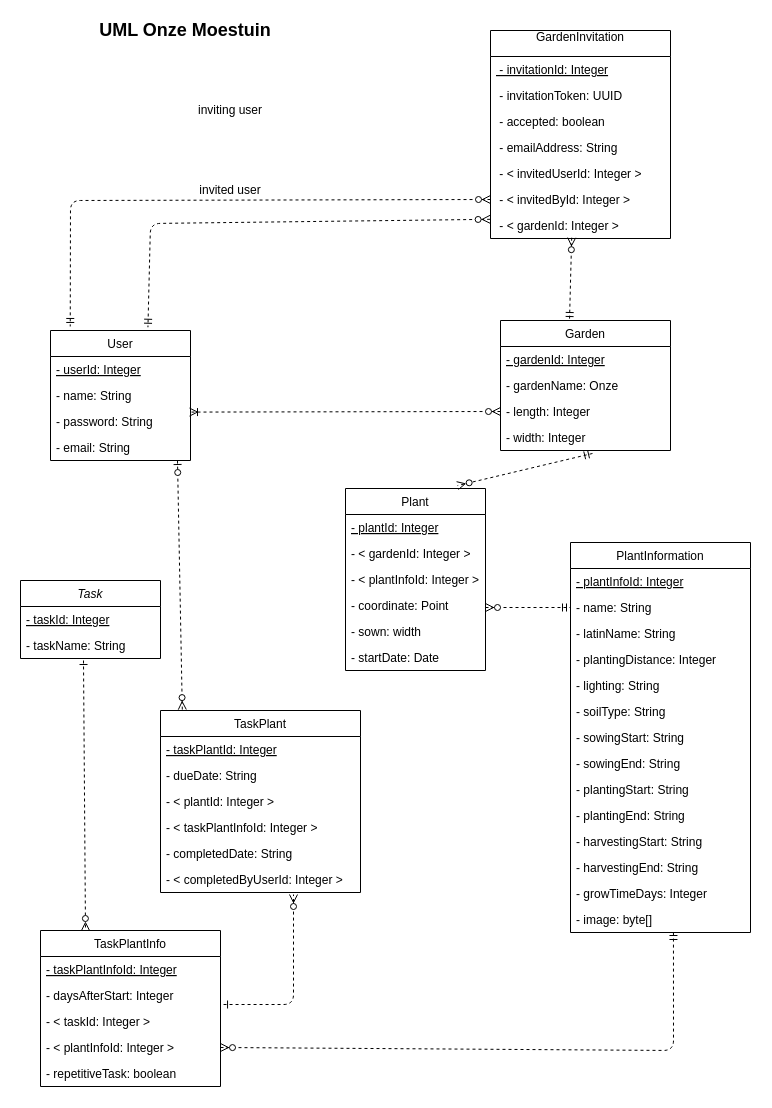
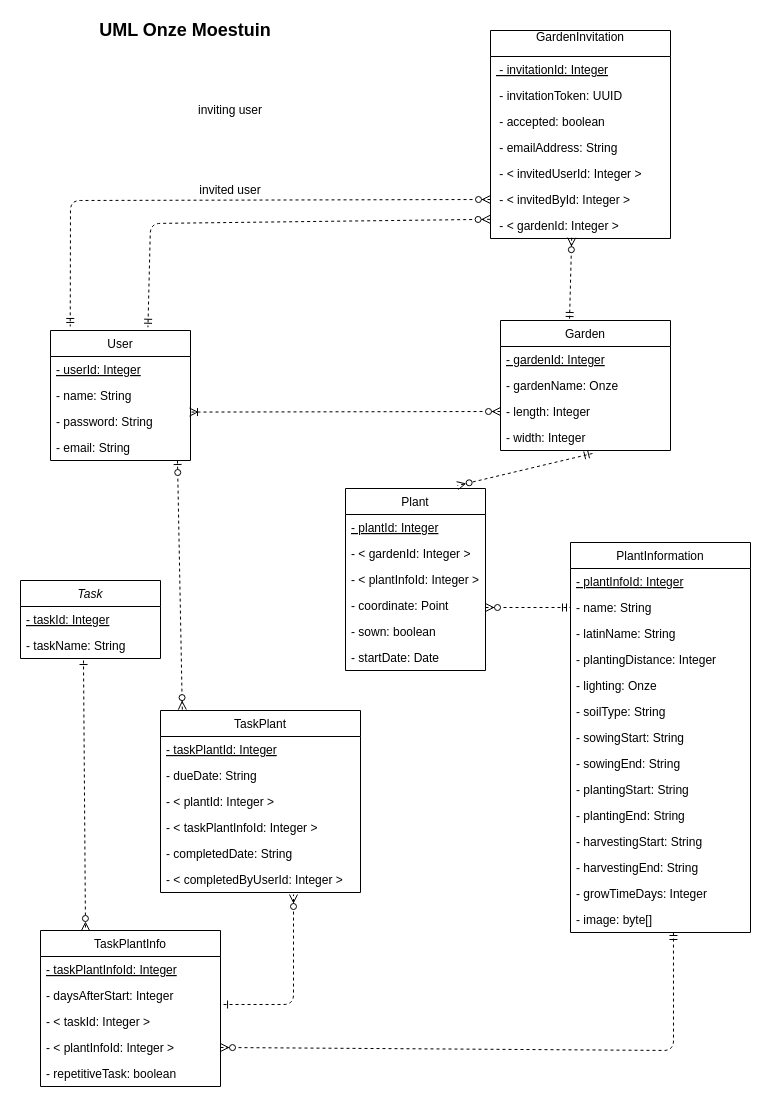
node "- sown: width": label "- sown: width" -> "- sown: boolean"
node "- lighting: String": label "- lighting: String" -> "- lighting: Onze"
